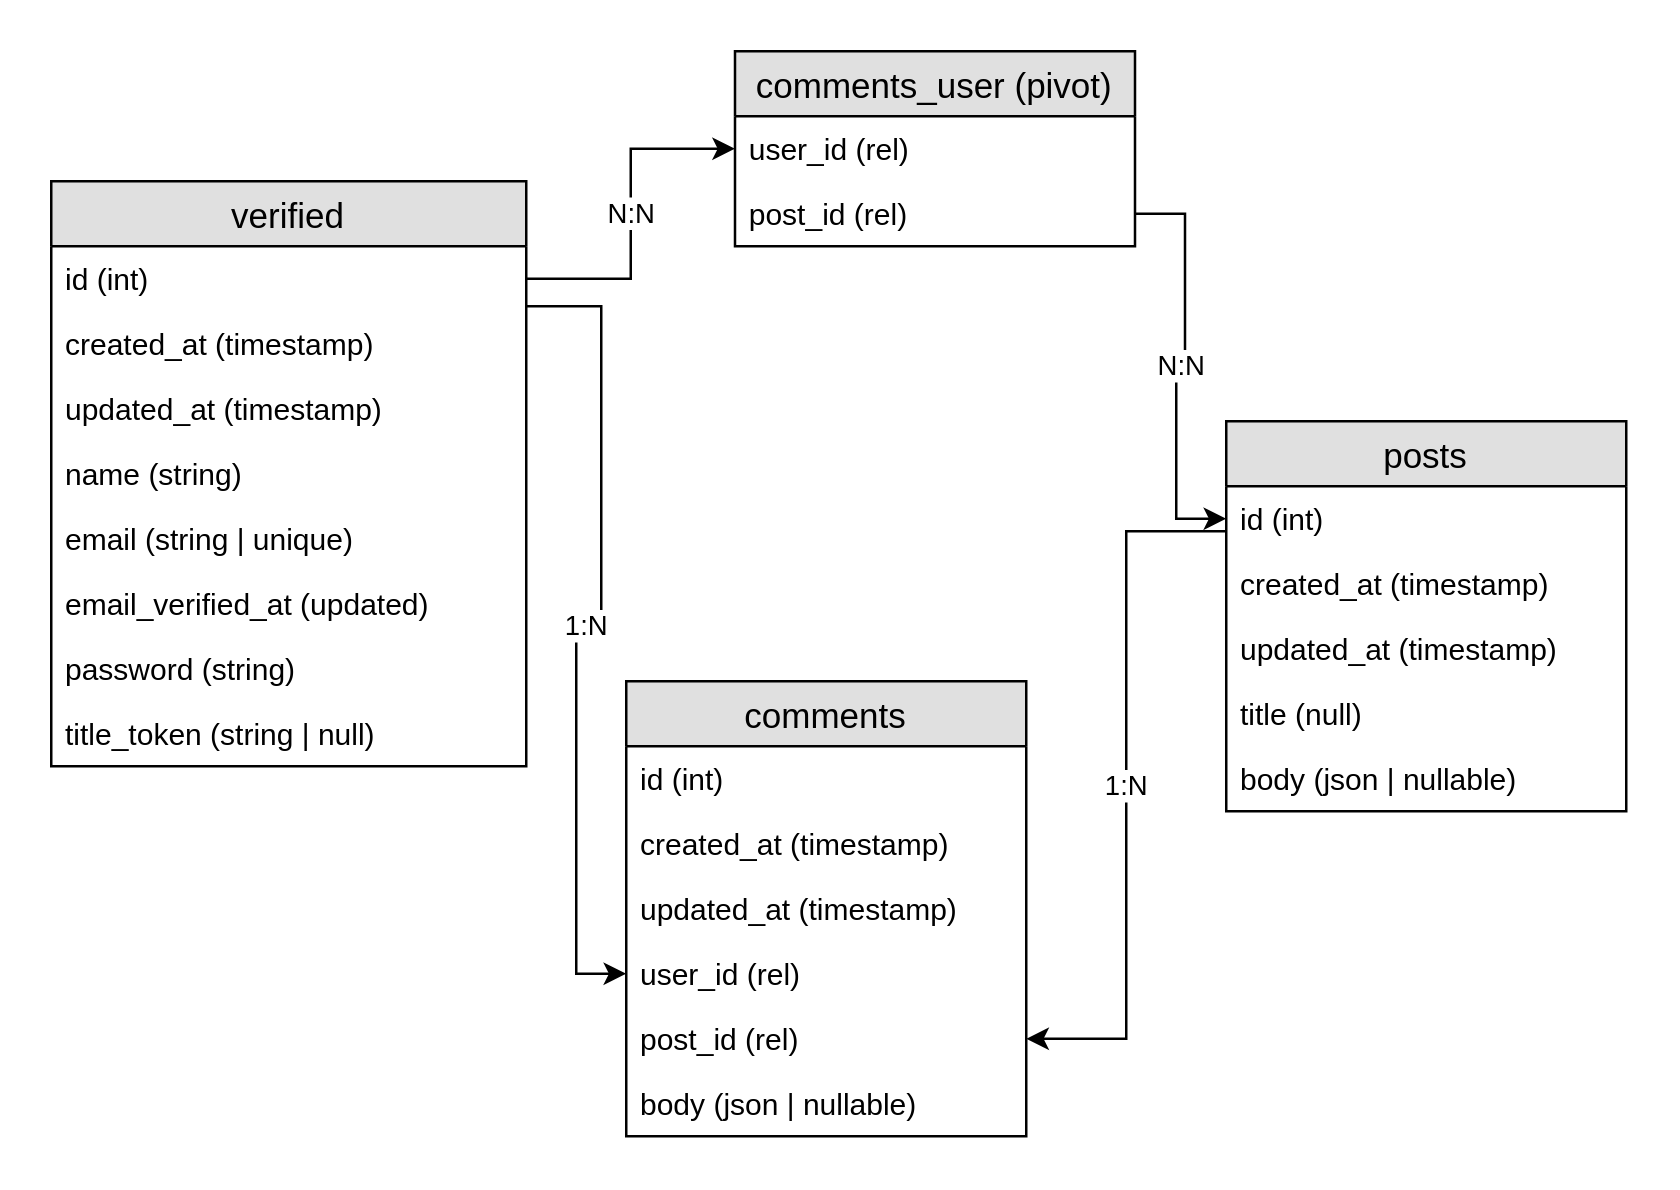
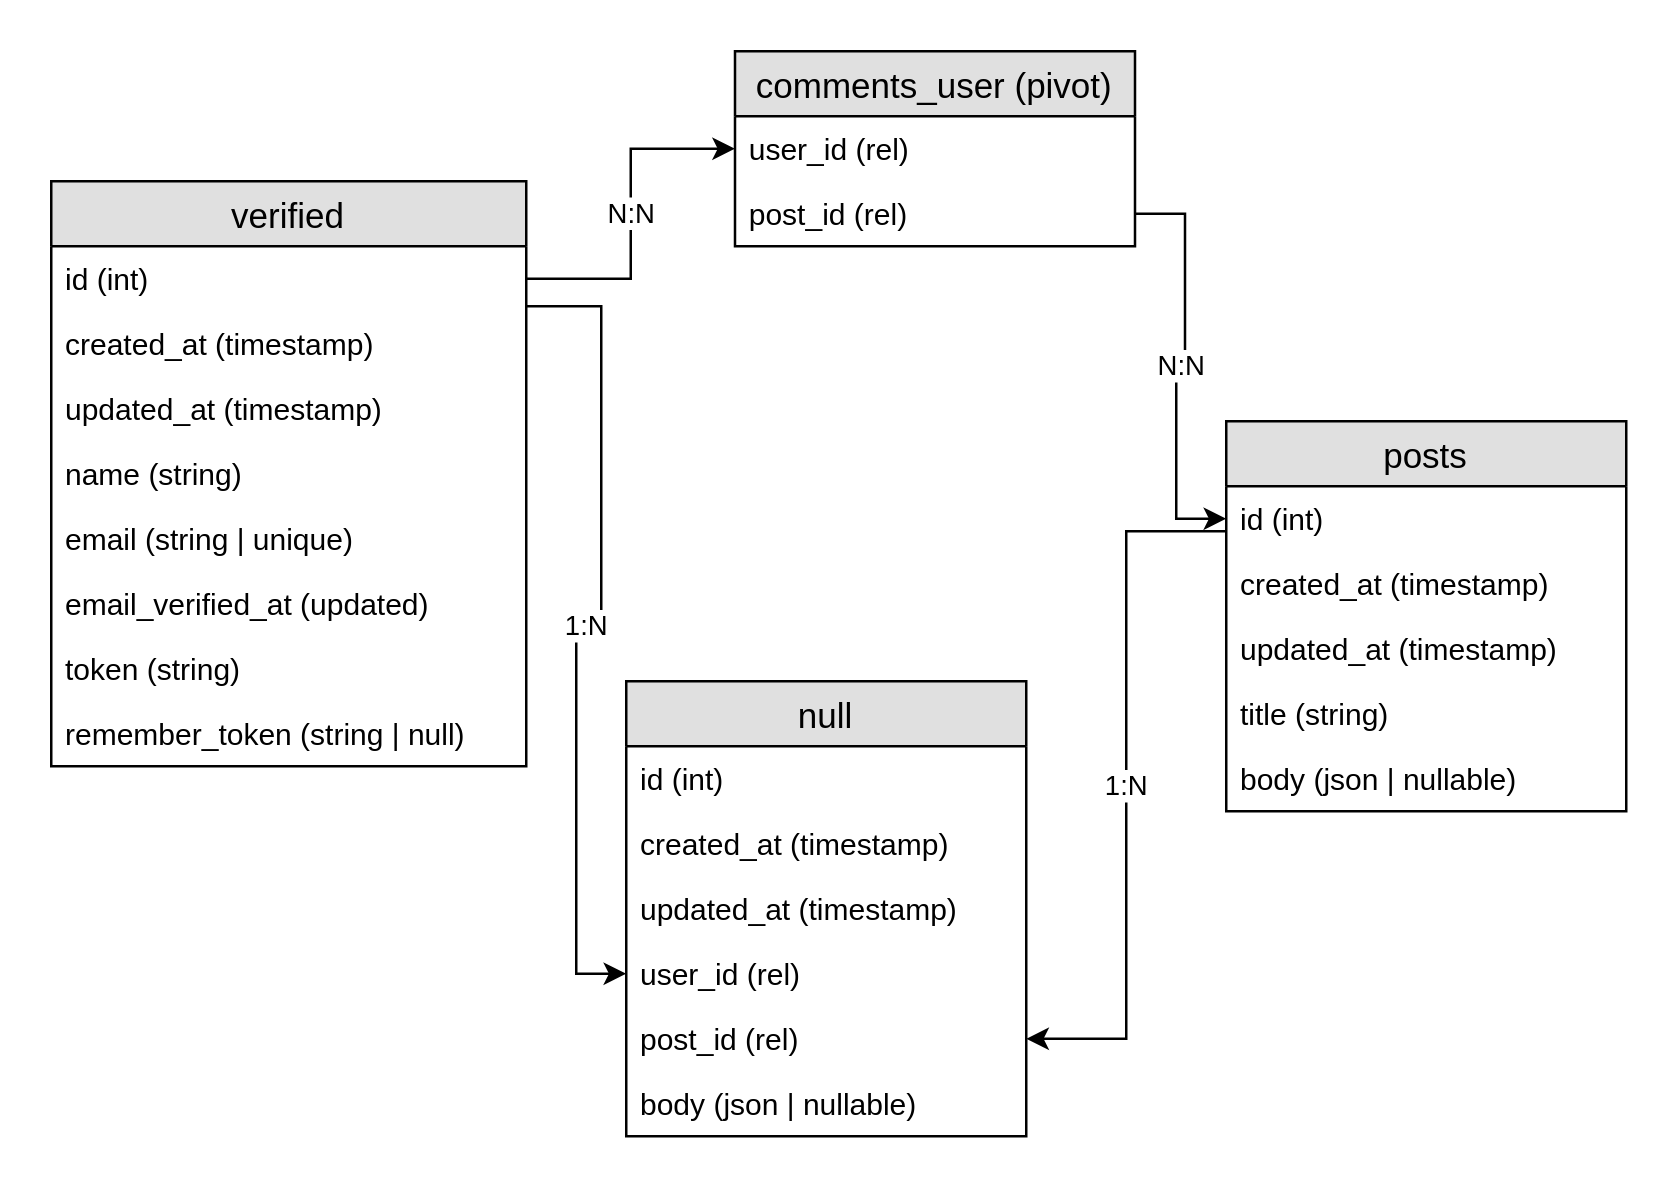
node "password (string)": label "password (string)" -> "token (string)"
node "title (null)": label "title (null)" -> "title (string)"
node "comments": label "comments" -> "null"
node "title_token (string | null)": label "title_token (string | null)" -> "remember_token (string | null)"
